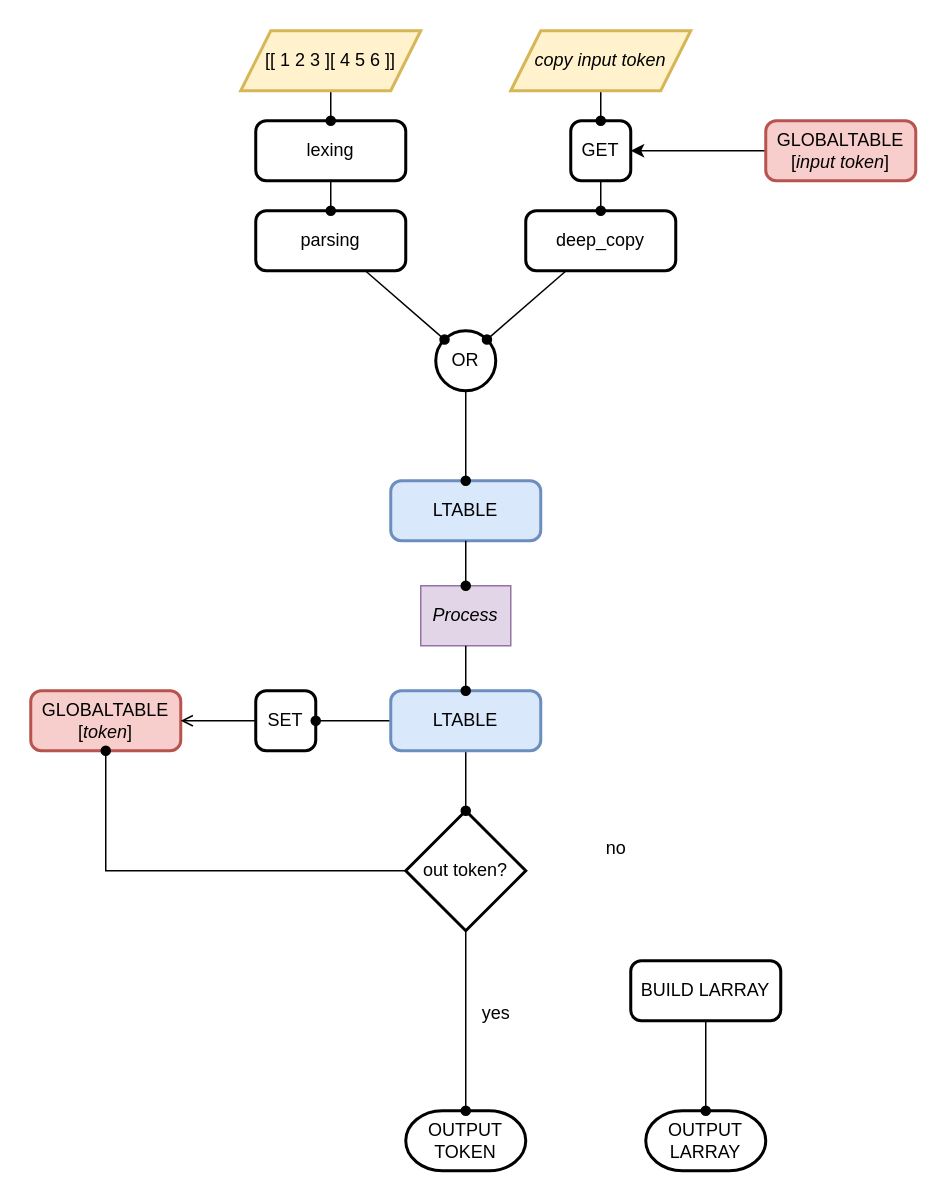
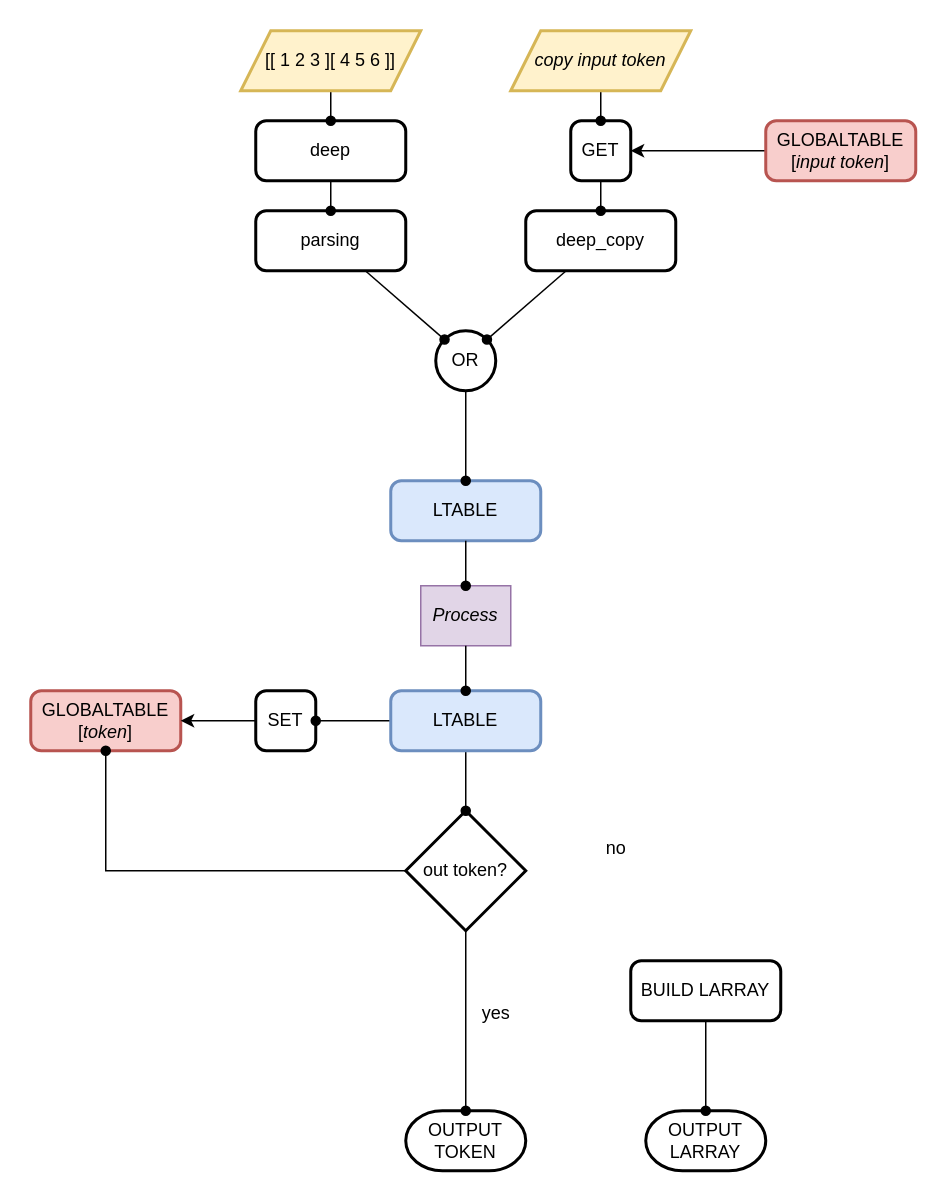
node "lexing": label "lexing" -> "deep"
edge "SET" -> "GLOBALTABLE [token]": arrowhead open -> classic
